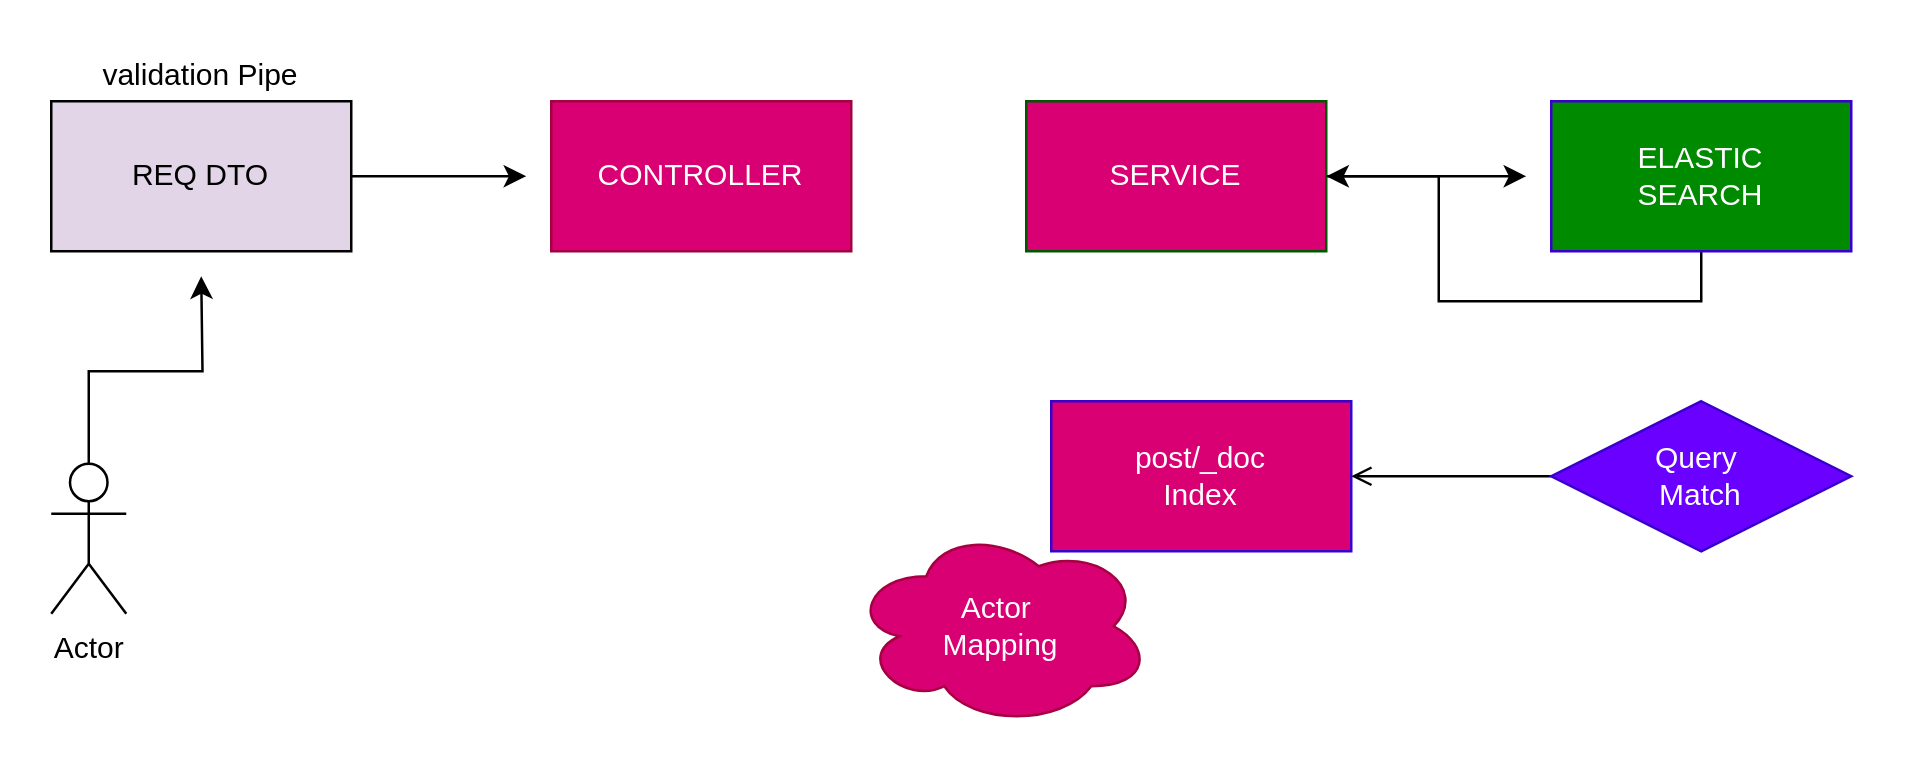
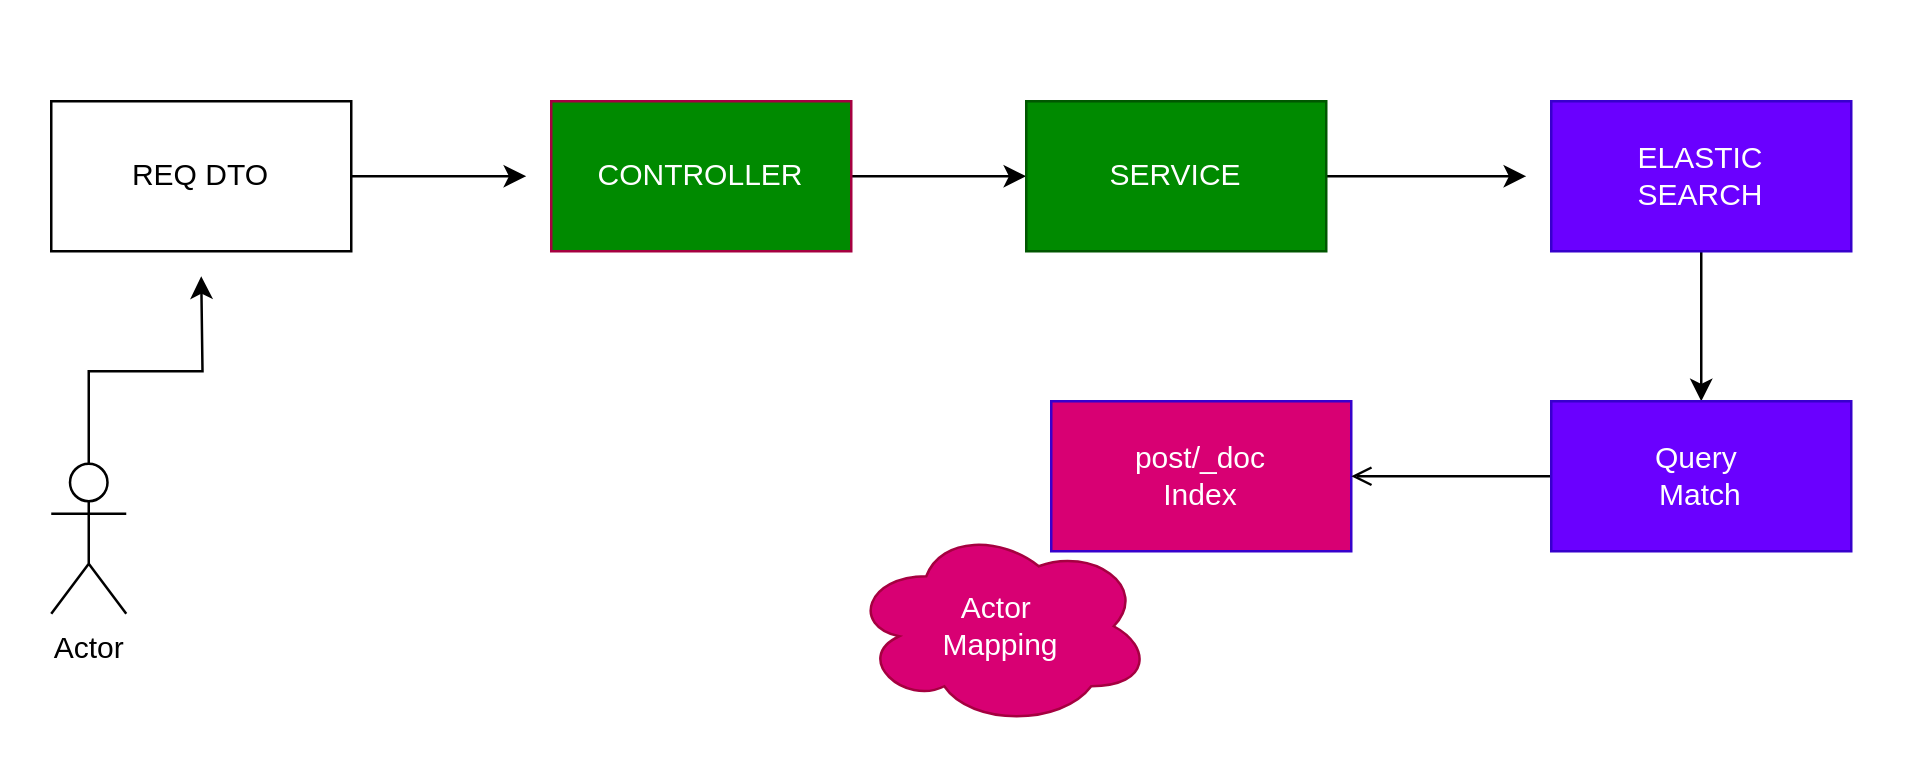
node "validation Pipe": removed
node "REQ DTO": fillcolor #e1d5e7 -> #ffffff
node "CONTROLLER": fillcolor #d80073 -> #008a00
edge "CONTROLLER" -> "SERVICE": added
node "SERVICE": fillcolor #d80073 -> #008a00
node "ELASTIC SEARCH": fillcolor #008a00 -> #6a00ff
edge "ELASTIC SEARCH" -> "SERVICE": now "ELASTIC SEARCH" -> "Query Match"
node "Query Match": shape diamond -> rectangle
